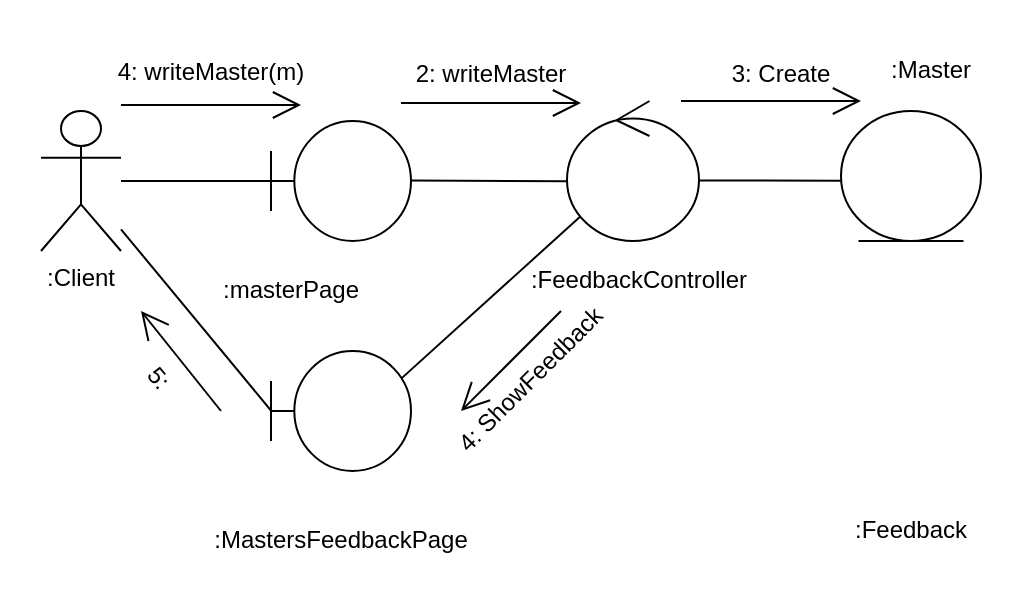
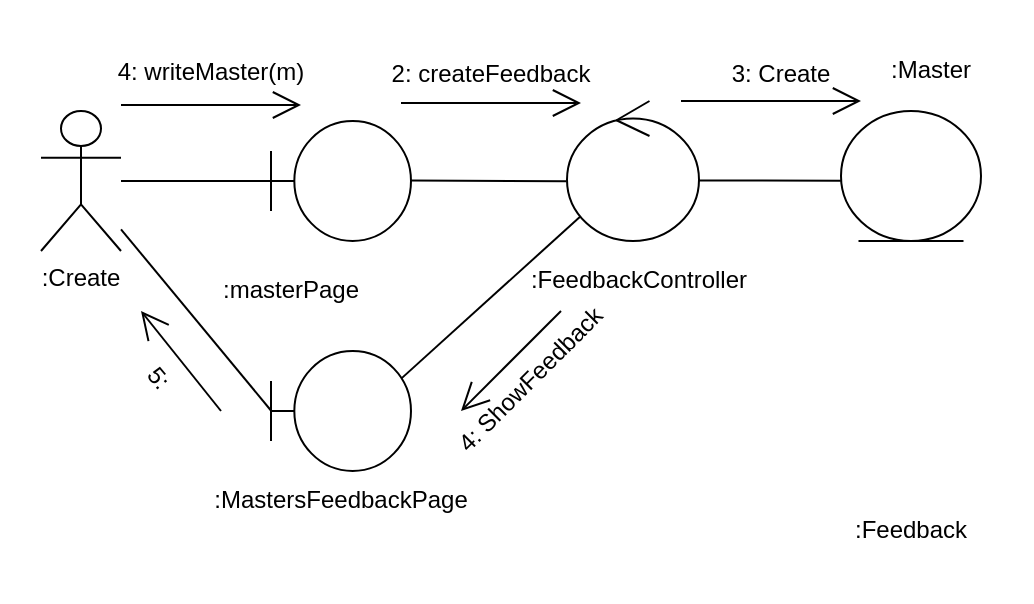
node "2: writeMaster": label "2: writeMaster" -> "2: createFeedback"
node ":Client": label ":Client" -> ":Create"
node ":MastersFeedbackPage": moved (341, 541) -> (341, 501)
